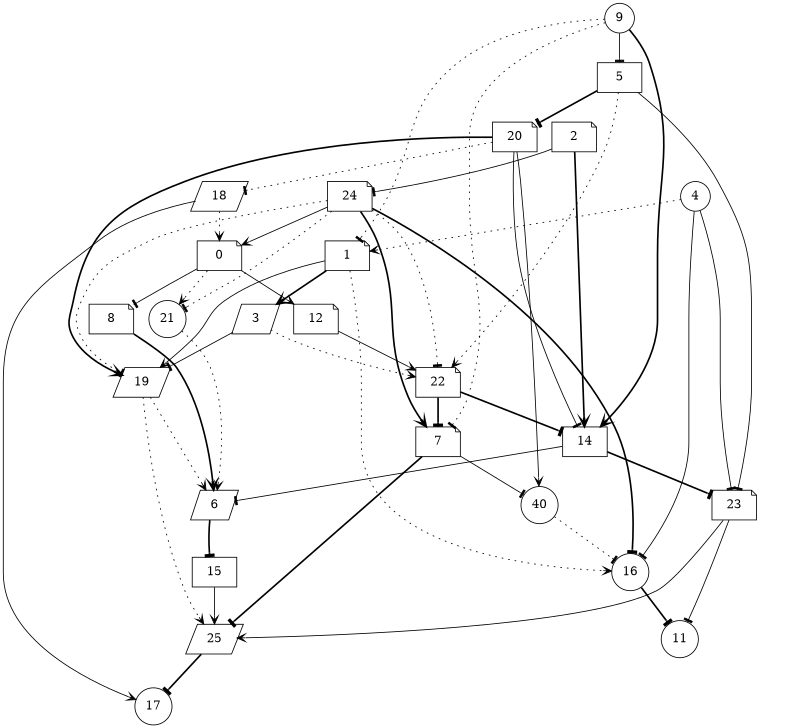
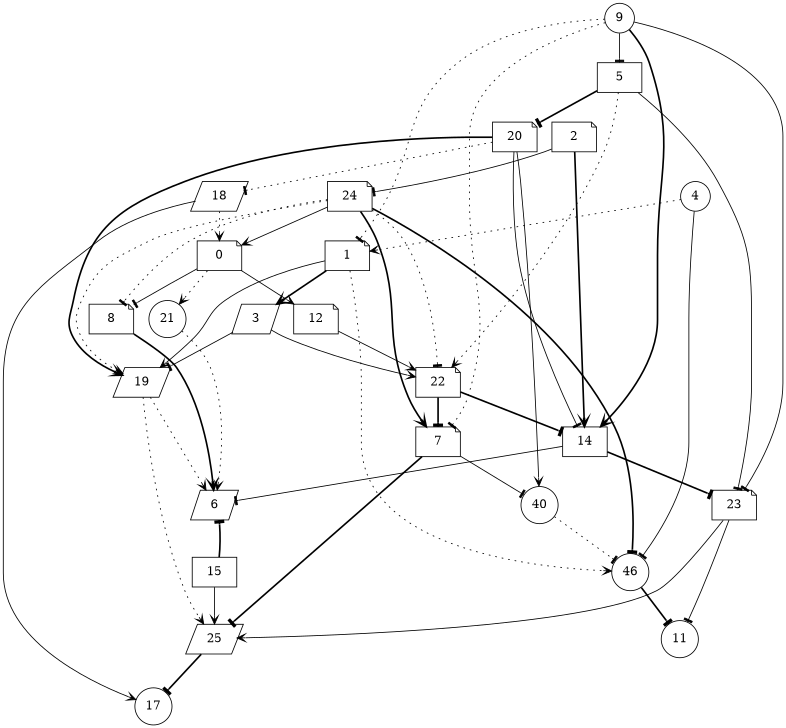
edge "24" -> "19": arrowhead tee -> vee
edge "24" -> "21": now "24" -> "8"
edge "4" -> "23": now "9" -> "23"
edge "3" -> "22": style dotted -> solid
edge "6" -> "15": reversed
node "16": label "16" -> "46"
